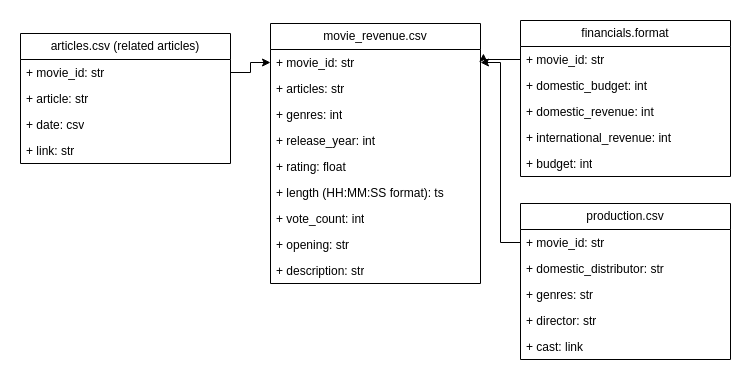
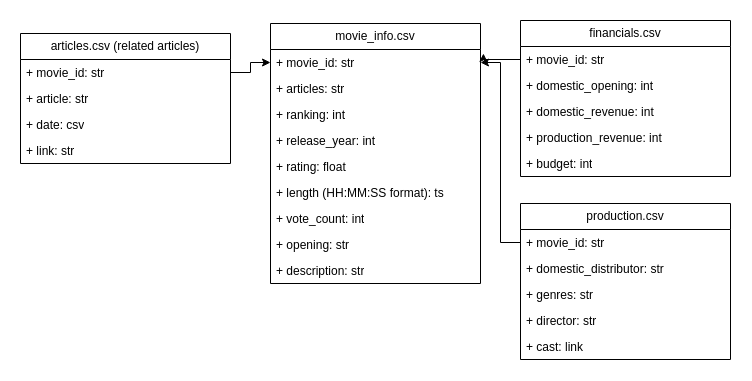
node "financials.format": label "financials.format" -> "financials.csv"
node "movie_revenue.csv": label "movie_revenue.csv" -> "movie_info.csv"
node "+ domestic_budget: int": label "+ domestic_budget: int" -> "+ domestic_opening: int"
node "+ genres: int": label "+ genres: int" -> "+ ranking: int"
node "+ international_revenue: int": label "+ international_revenue: int" -> "+ production_revenue: int"
